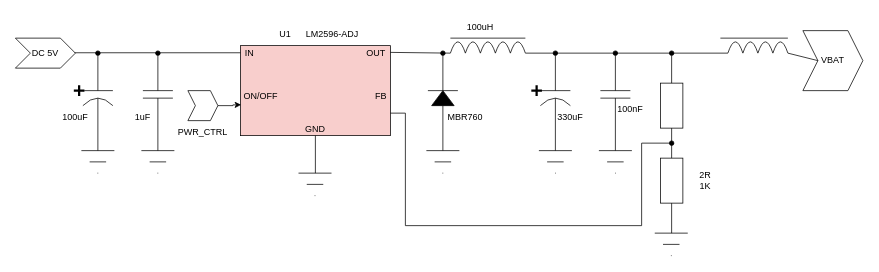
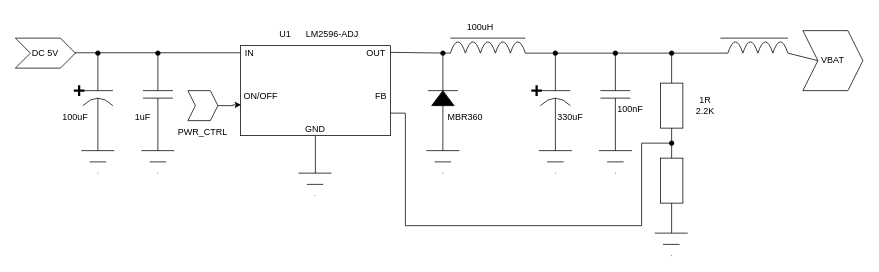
node "IN OUT ON/OFF FB GND": fillcolor #f8cecc -> #ffffff
node "1R 2.2K": added
node "MBR760": label "MBR760" -> "MBR360"
node "2R 1K": removed
